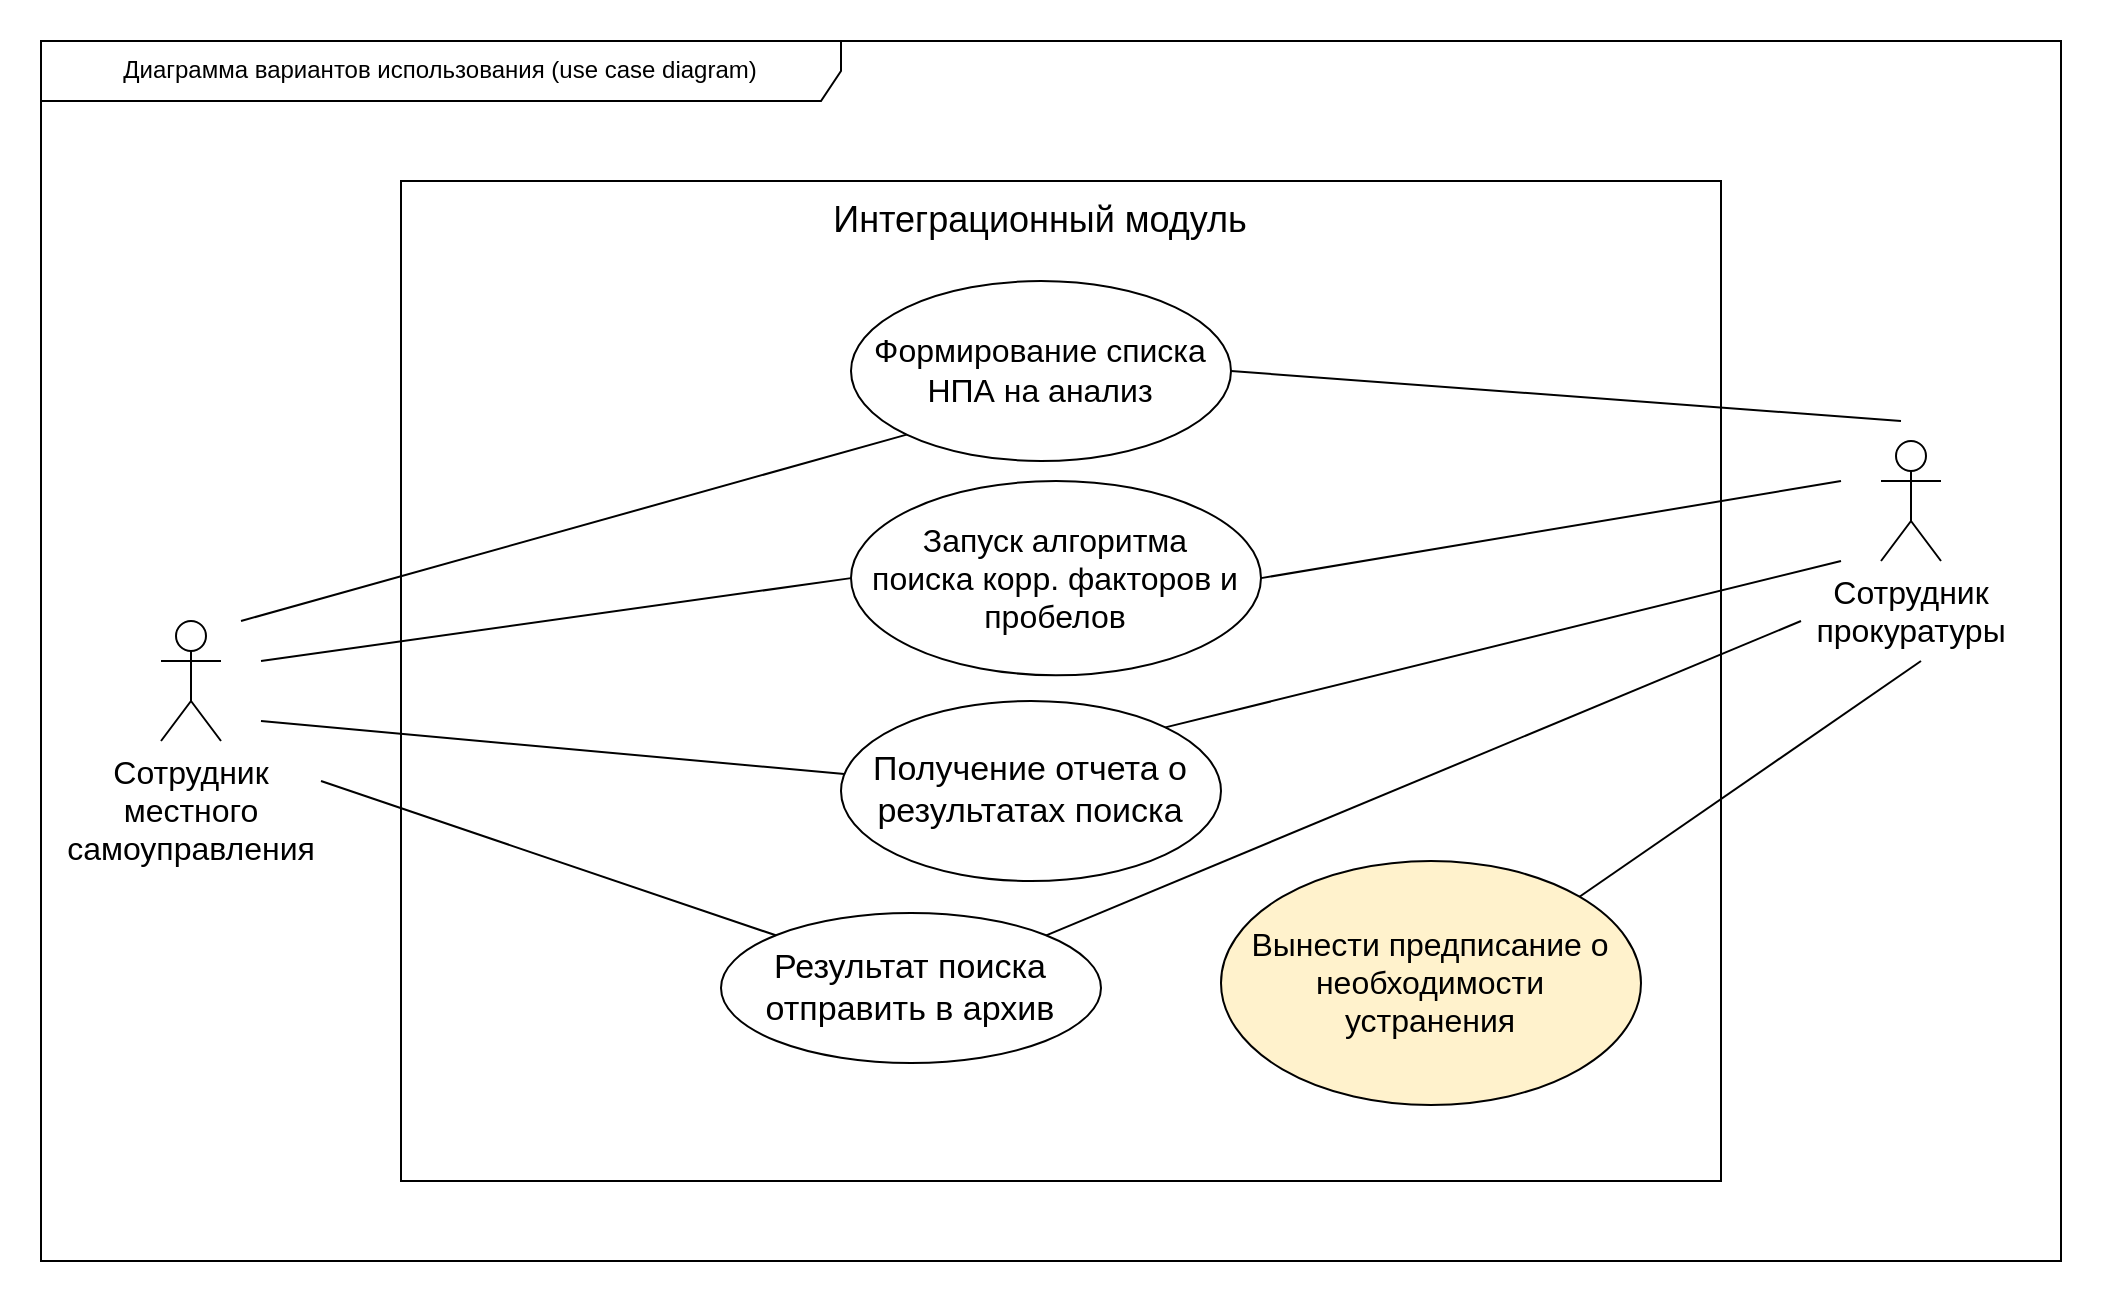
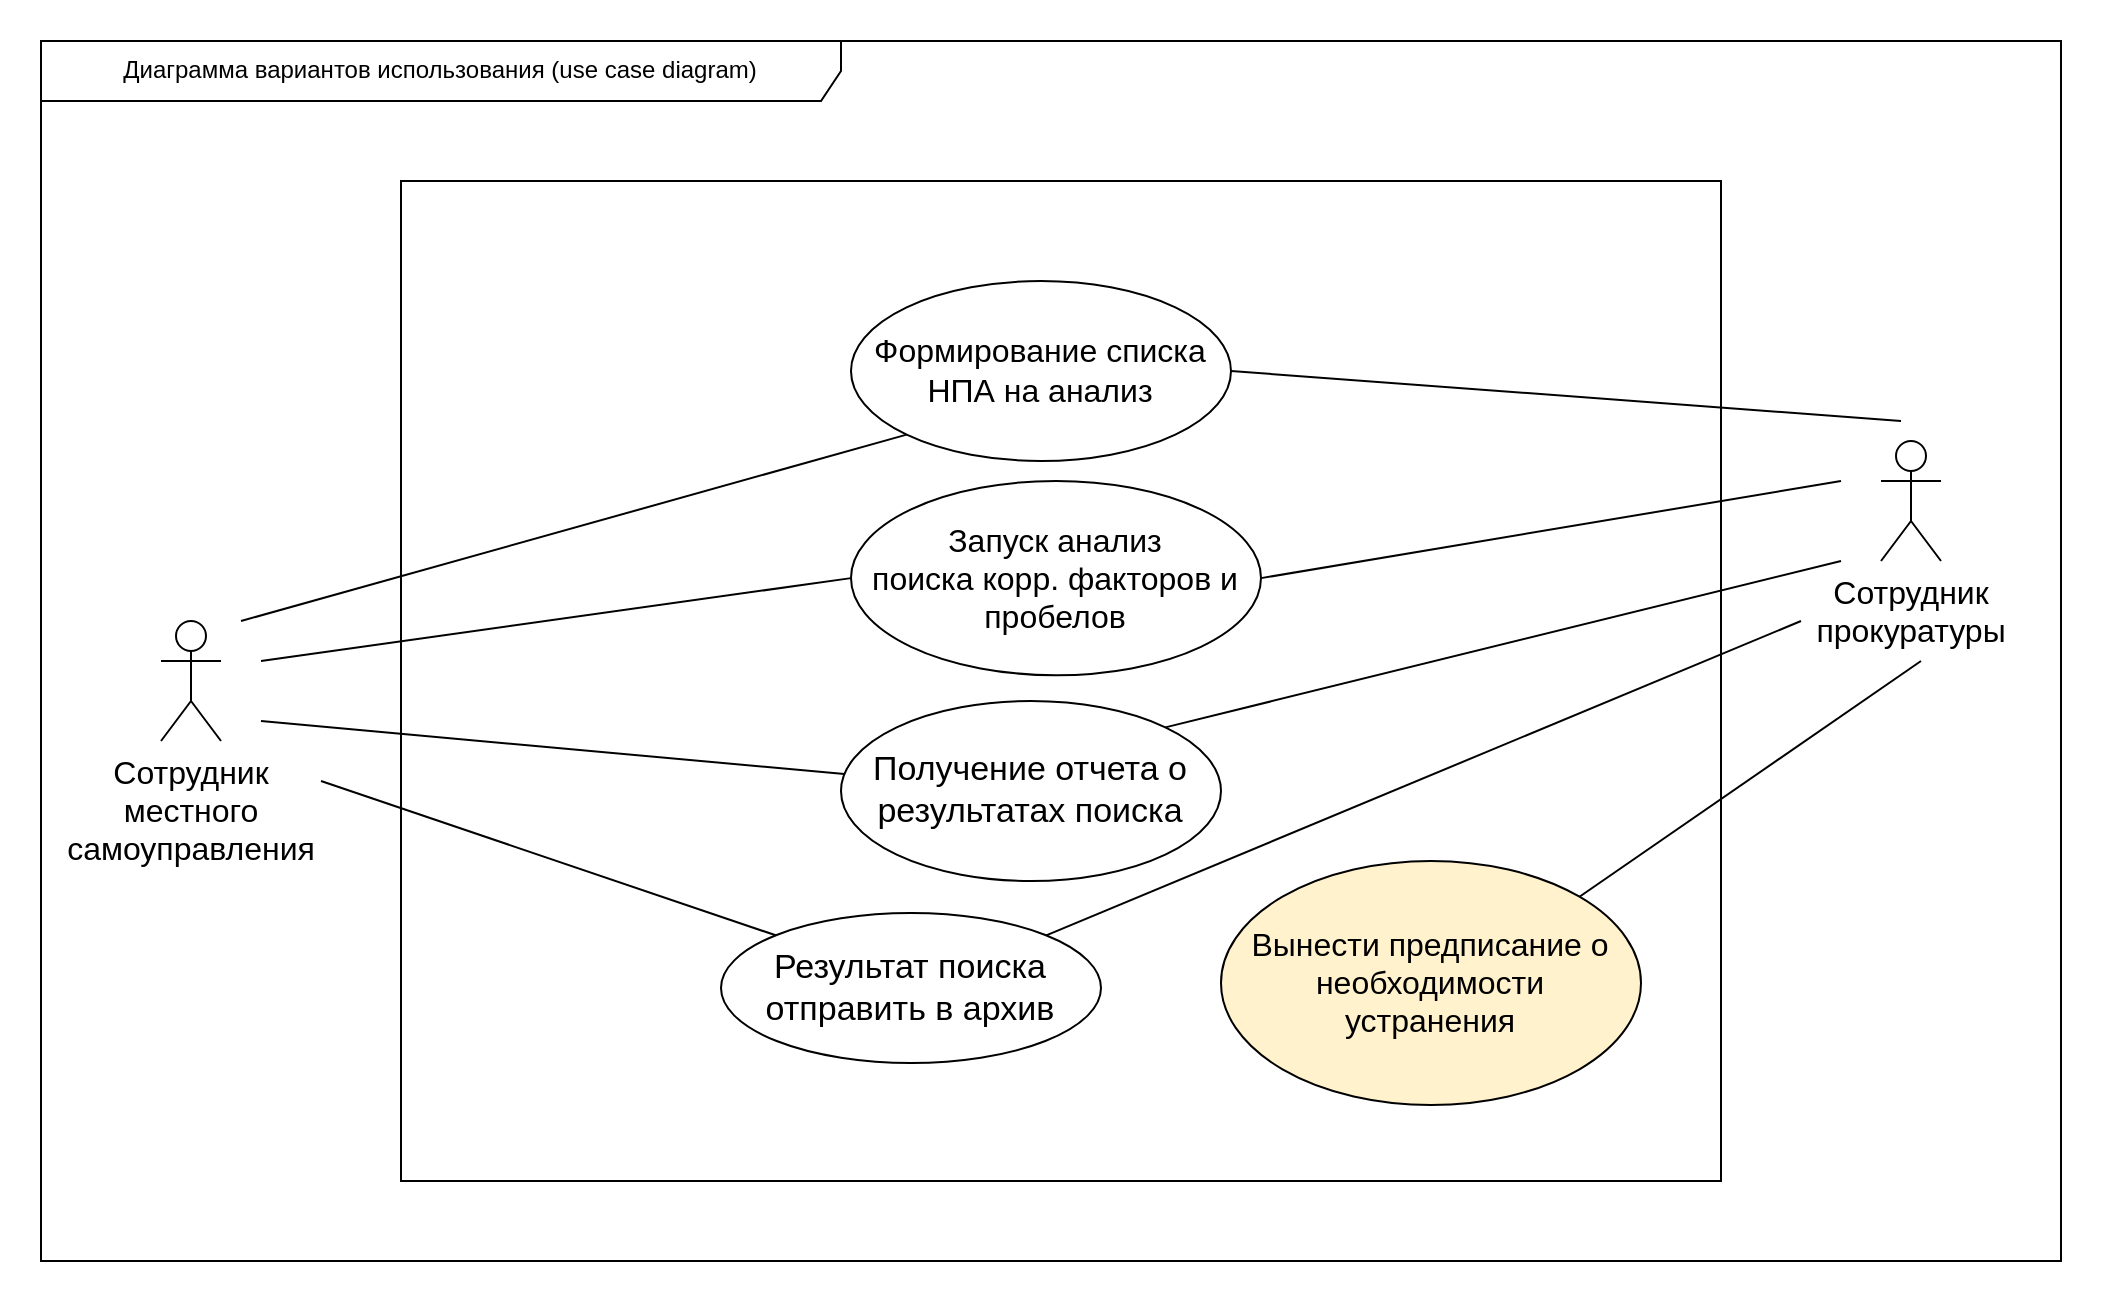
node "Интеграционный модуль": removed
node "Запуск алгоритма поиска корр. факторов и пробелов": label "Запуск алгоритма поиска корр. факторов и пробелов" -> "Запуск анализ поиска корр. факторов и пробелов"
